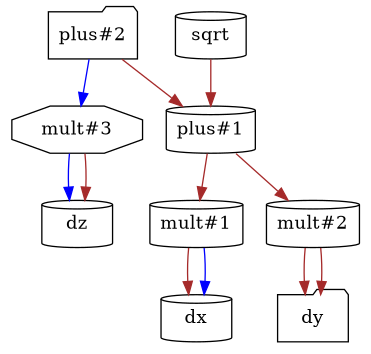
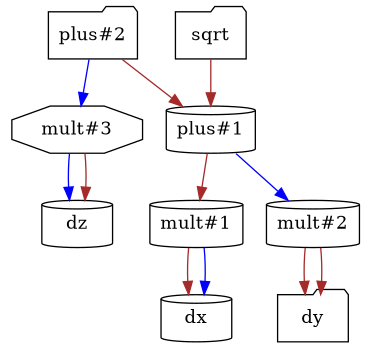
node "sqrt": shape cylinder -> folder
edge "plus#1" -> "mult#2": color brown -> blue
